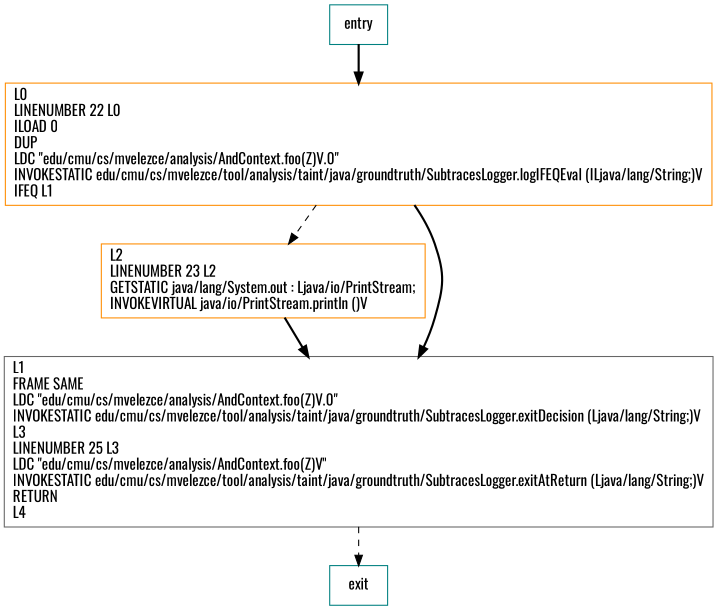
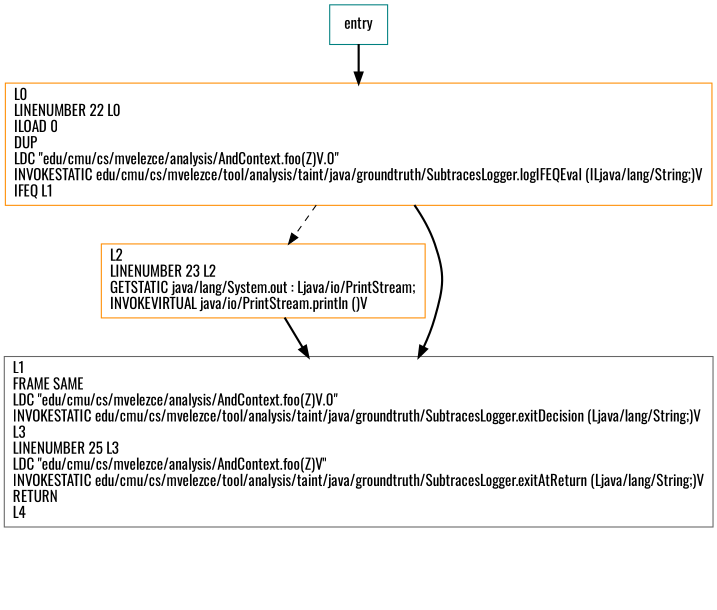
node "exit": removed
